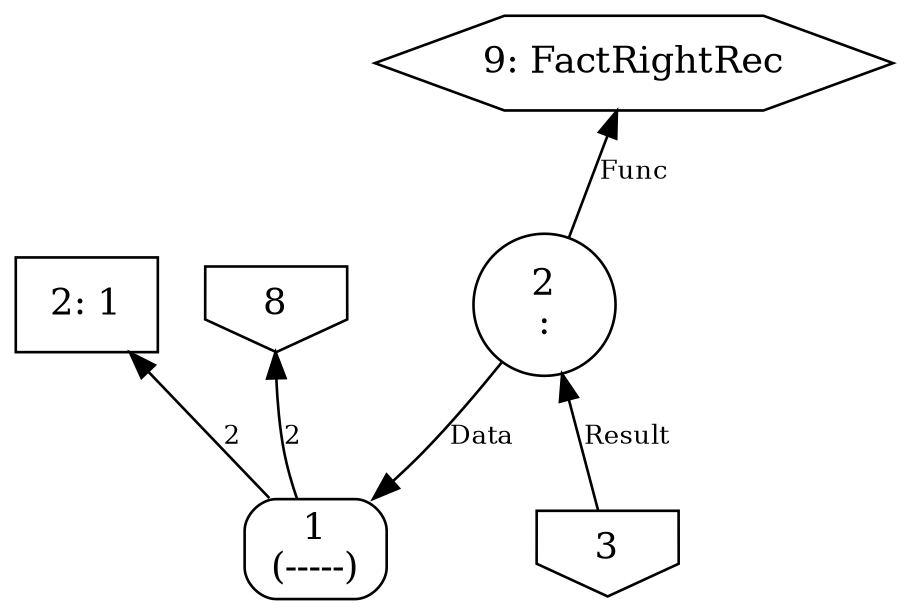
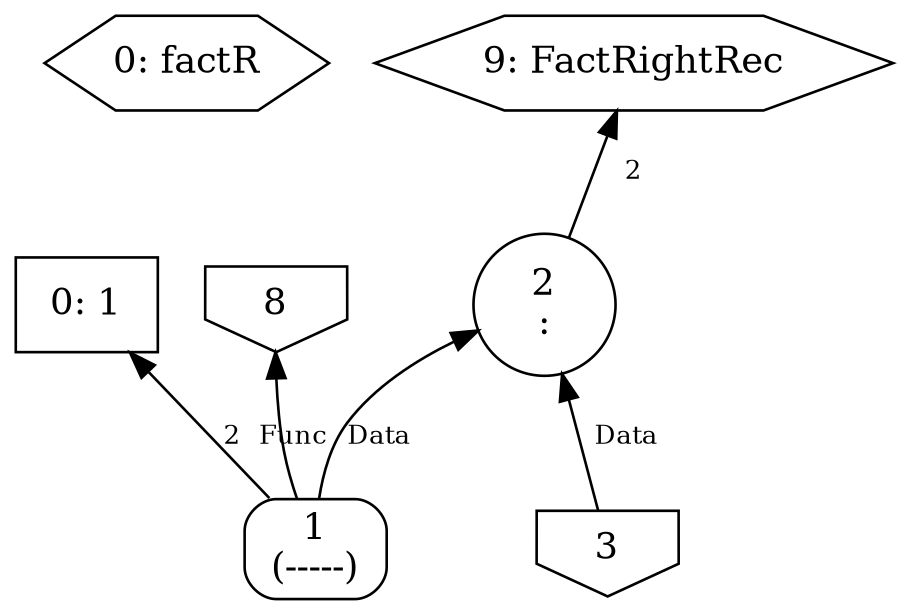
node "0: factR": added
edge "2 :" -> "9: FactRightRec": label "Func" -> "2"
node "2: 1": label "2: 1" -> "0: 1"
edge "2 :" -> "1 (-----)": reversed
edge "1 (-----)" -> "8": label "2" -> "Func"
edge "3" -> "2 :": label "Result" -> "Data"
